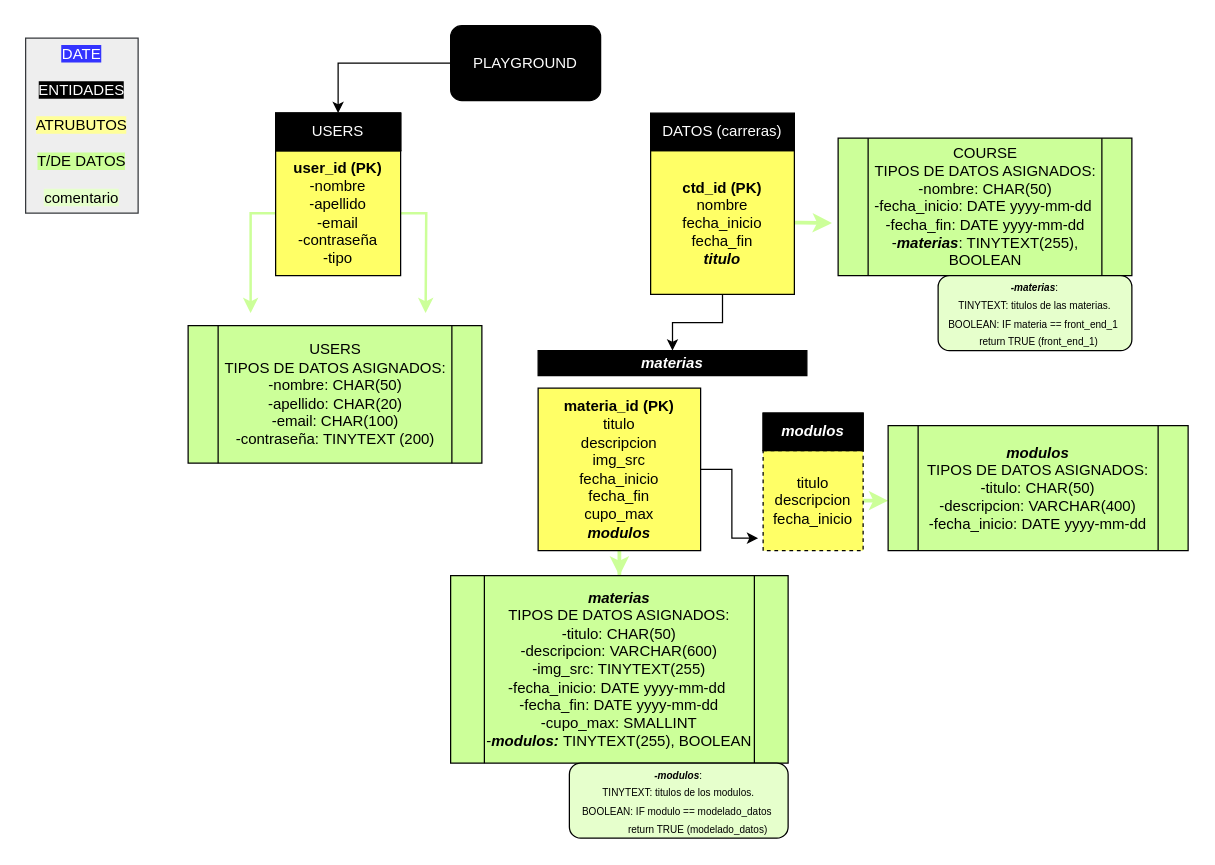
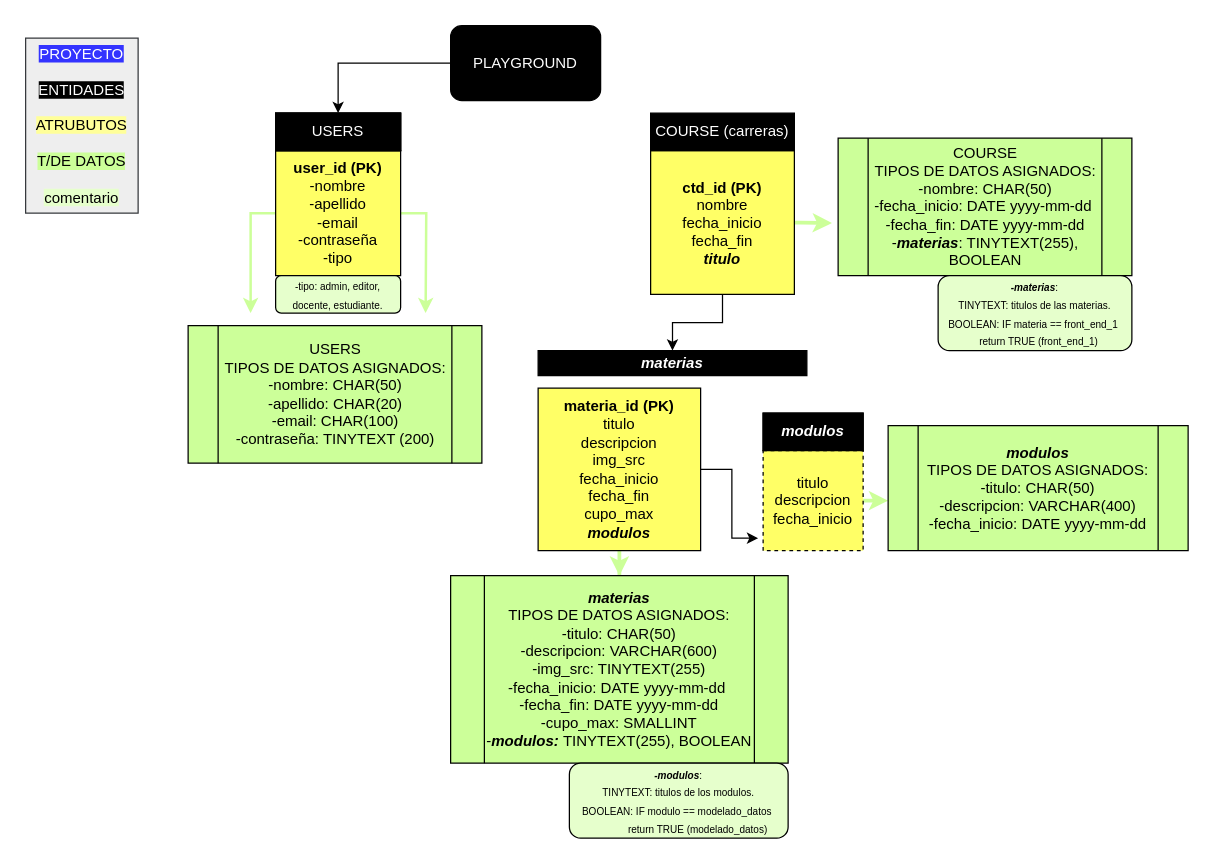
node "DATE ENTIDADES ATRUBUTOS T/DE DATOS comentario": label "DATE ENTIDADES ATRUBUTOS T/DE DATOS comentario" -> "PROYECTO ENTIDADES ATRUBUTOS T/DE DATOS comentario"
node "DATOS (carreras)": label "DATOS (carreras)" -> "COURSE (carreras)"
node "-tipo: admin, editor, docente, estudiante.": added
